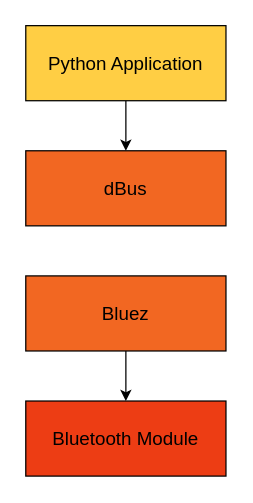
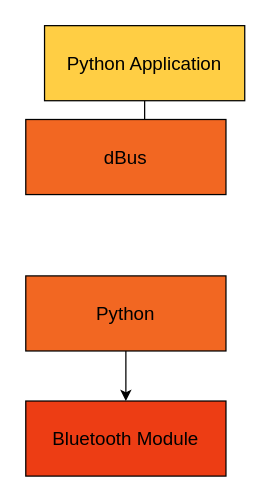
node "Python Application": moved (126, 63) -> (144, 63)
node "dBus": moved (126, 188) -> (126, 157)
node "Bluez": label "Bluez" -> "Python"
